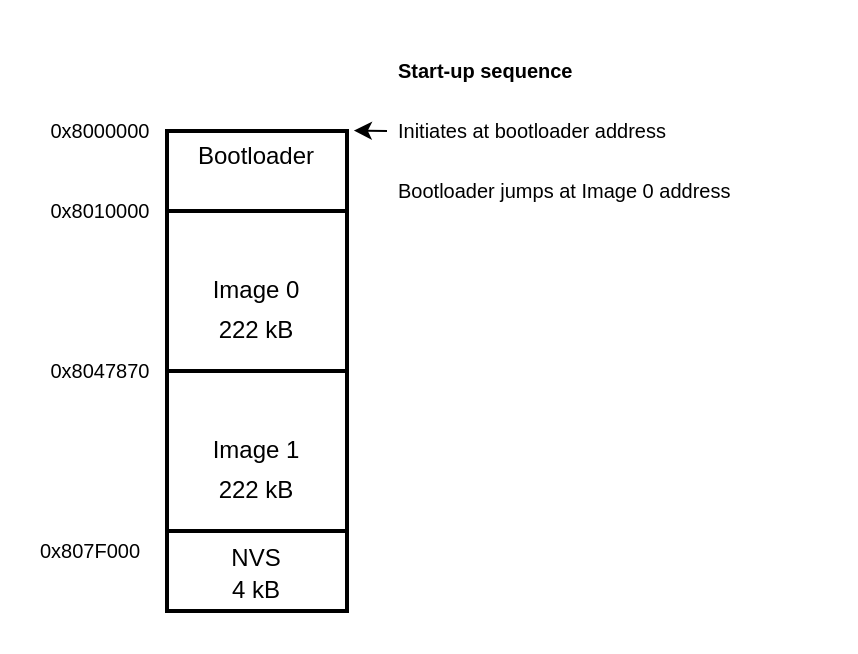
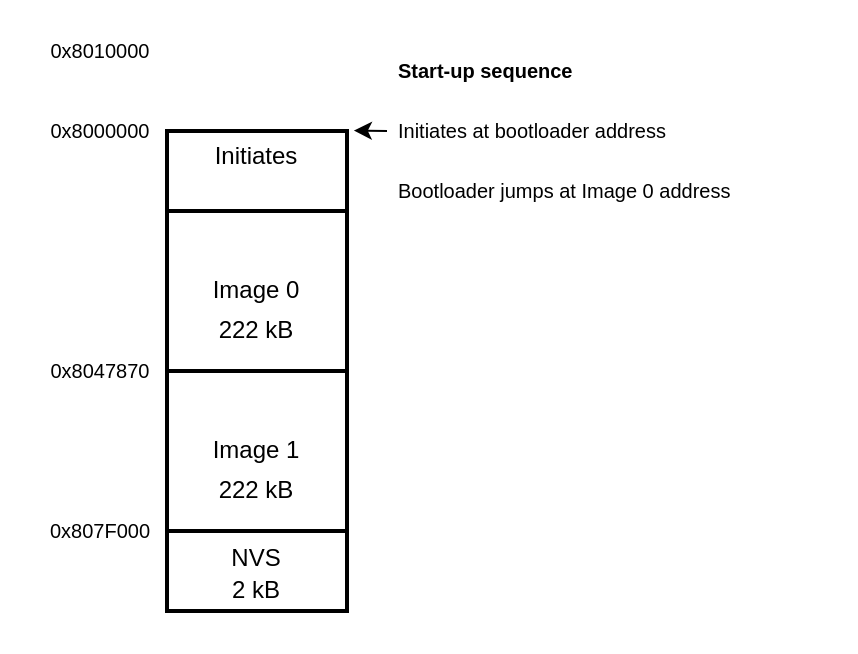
node "Bootloader": label "Bootloader" -> "Initiates"
node "0x8010000": moved (101, 211) -> (101, 51)
node "0x807F000": moved (91, 551) -> (101, 531)
node "4 kB": label "4 kB" -> "2 kB"
